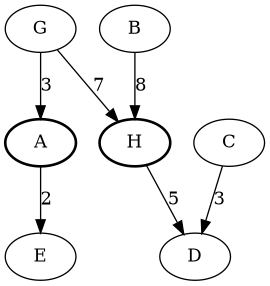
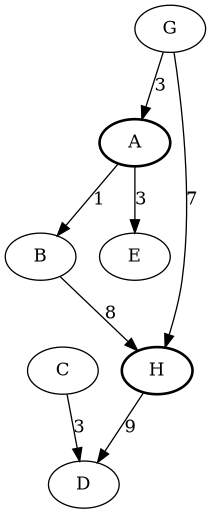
edge "A" -> "B": added, label "1"
edge "A" -> "E": label "2" -> "3"
edge "H" -> "D": label "5" -> "9"
